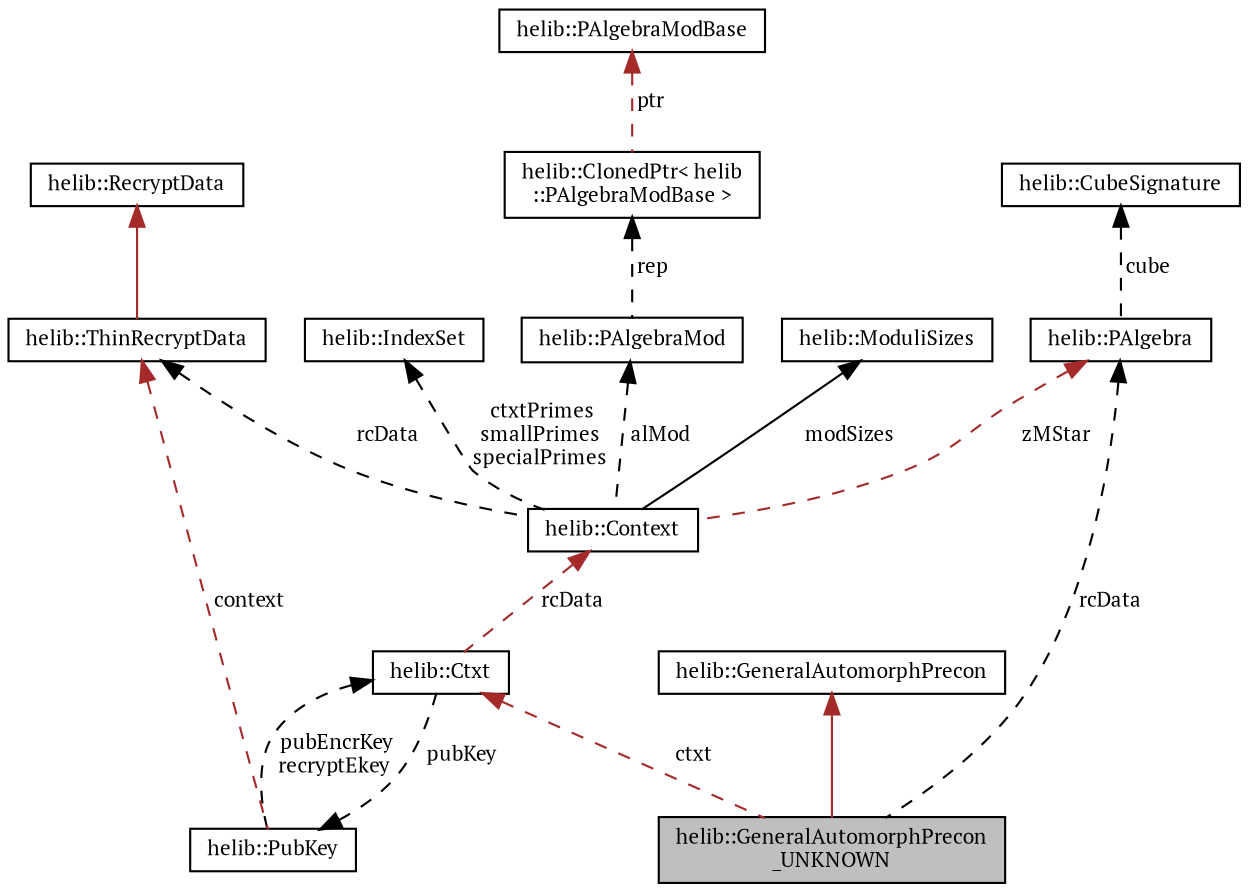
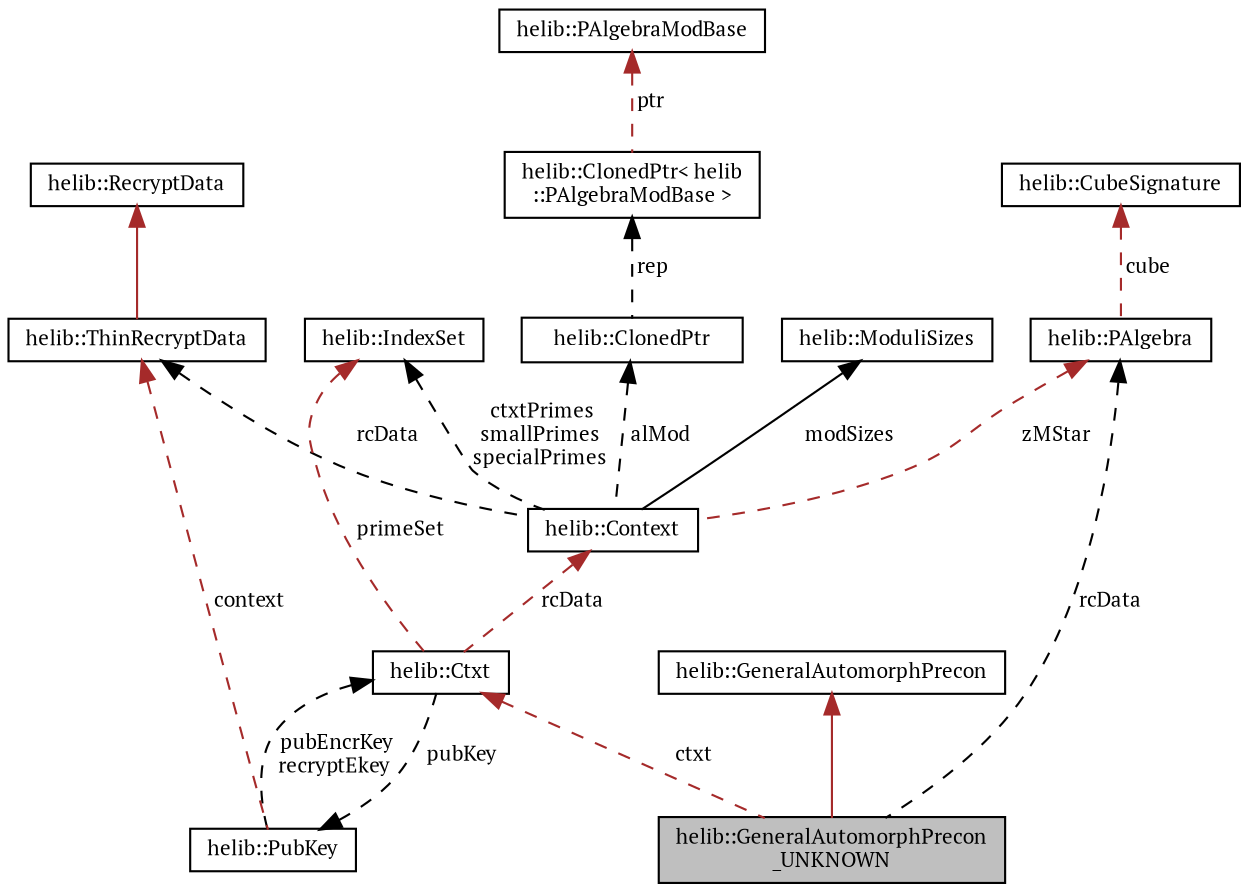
edge "helib::PAlgebra" -> "helib::CubeSignature": color black -> brown
node "helib::PAlgebraMod": label "helib::PAlgebraMod" -> "helib::ClonedPtr"
edge "helib::Ctxt" -> "helib::IndexSet": added, label "primeSet"
